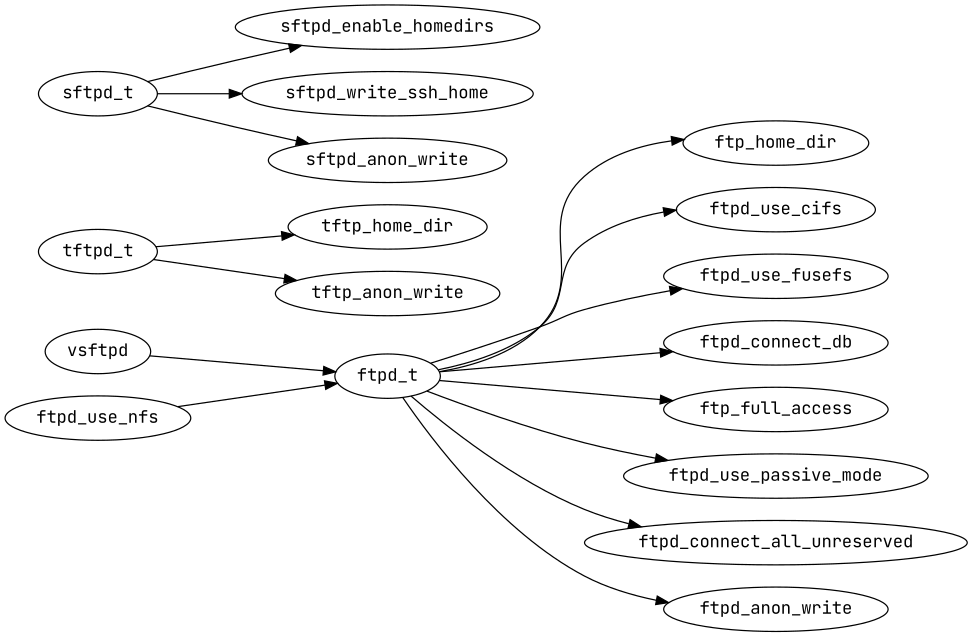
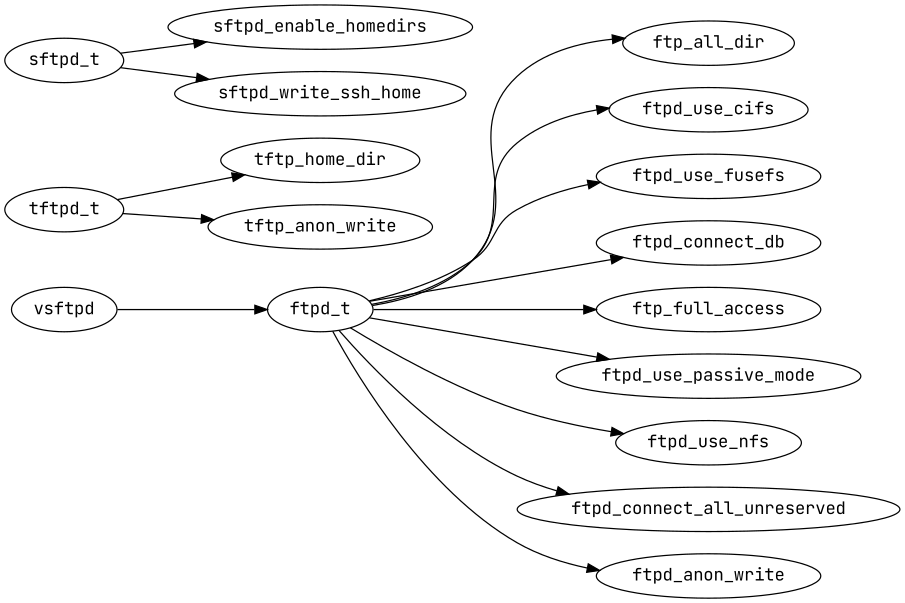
node "ftp_home_dir": label "ftp_home_dir" -> "ftp_all_dir"
node "sftpd_anon_write": removed
edge "ftpd_use_nfs" -> "ftpd_t": reversed
